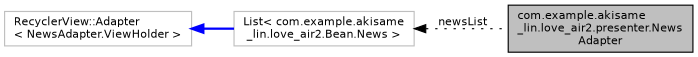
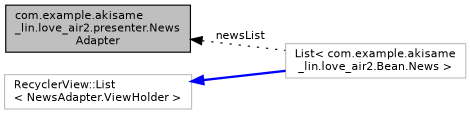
node "RecyclerView::Adapter < NewsAdapter.ViewHolder >": label "RecyclerView::Adapter < NewsAdapter.ViewHolder >" -> "RecyclerView::List < NewsAdapter.ViewHolder >"
edge "com.example.akisame _lin.love_air2.presenter.News Adapter" -> "List< com.example.akisame _lin.love_air2.Bean.News >": reversed
